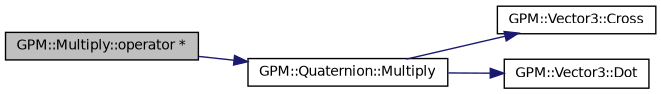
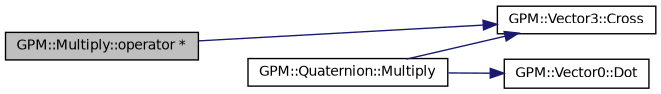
edge "GPM::Multiply::operator *" -> "GPM::Quaternion::Multiply": now "GPM::Multiply::operator *" -> "GPM::Vector3::Cross"
node "GPM::Vector3::Dot": label "GPM::Vector3::Dot" -> "GPM::Vector0::Dot"
